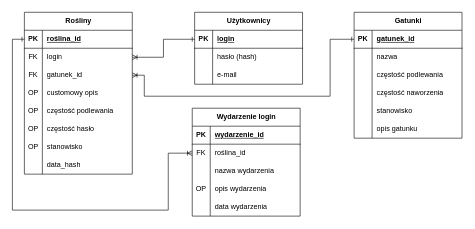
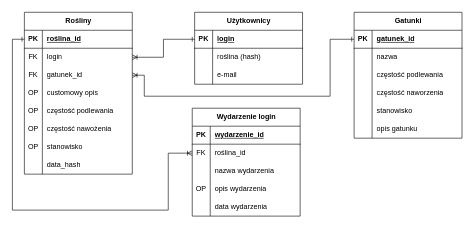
node "hasło (hash)": label "hasło (hash)" -> "roślina (hash)"
node "częstość hasło": label "częstość hasło" -> "częstość nawożenia"
